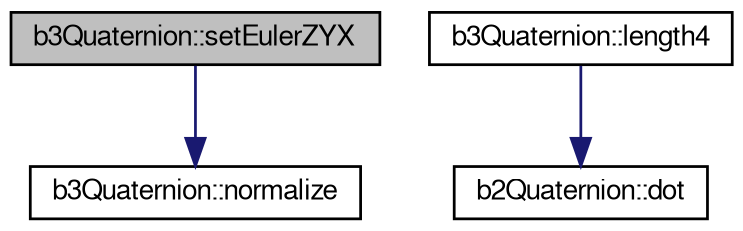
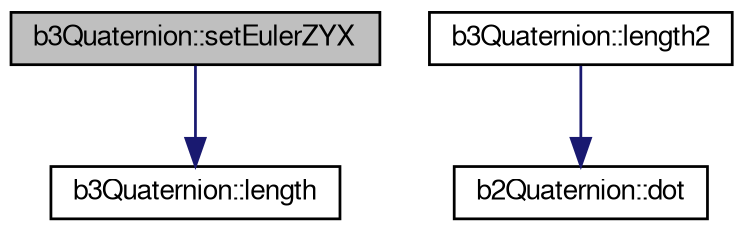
node "b3Quaternion::length4": label "b3Quaternion::length4" -> "b3Quaternion::length2"
node "b3Quaternion::normalize": label "b3Quaternion::normalize" -> "b3Quaternion::length"
